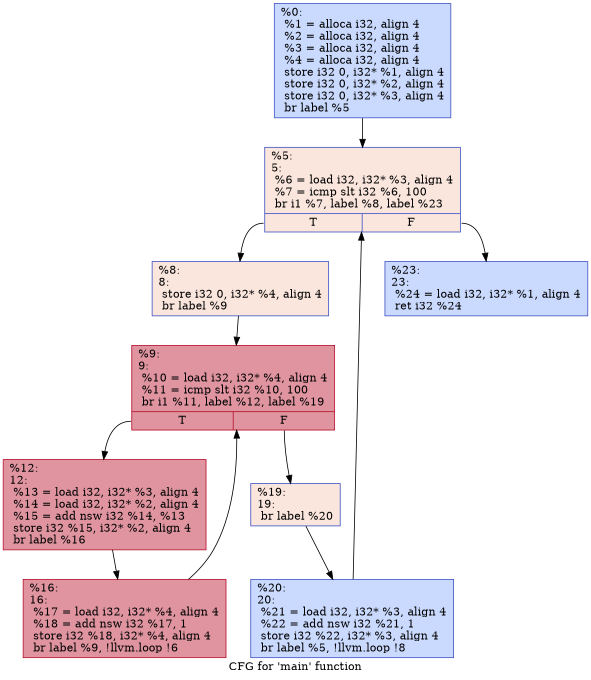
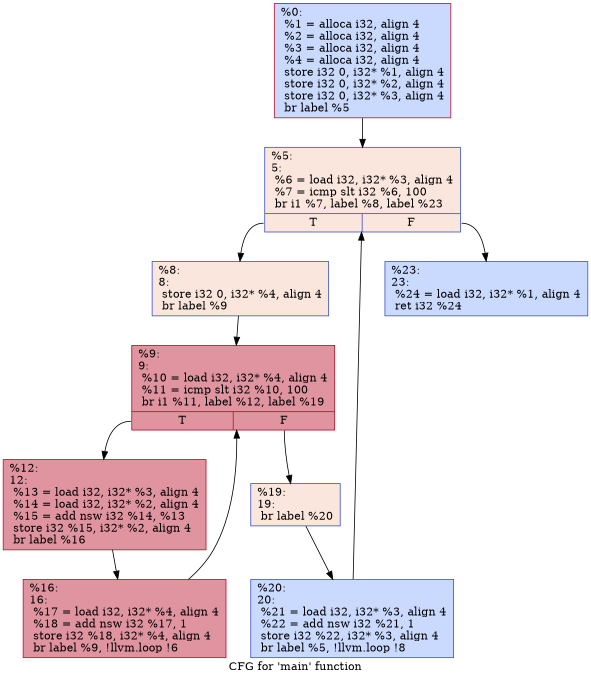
node "%0:": color #3d50c3ff -> #b70d28ff
